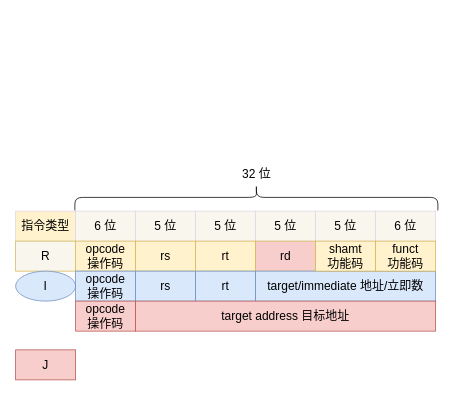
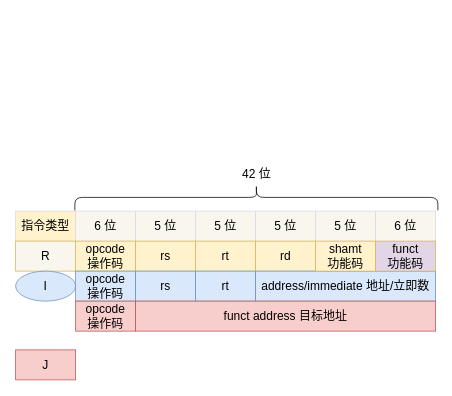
node "32 位": label "32 位" -> "42 位"
node "rd": fillcolor #f8cecc -> #fff2cc
node "funct 功能码": fillcolor #fff2cc -> #e1d5e7
node "target/immediate 地址/立即数": label "target/immediate 地址/立即数" -> "address/immediate 地址/立即数"
node "target address 目标地址": label "target address 目标地址" -> "funct address 目标地址"
